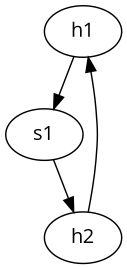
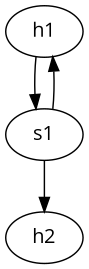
edge "h2" -> "h1": now "s1" -> "h1"
